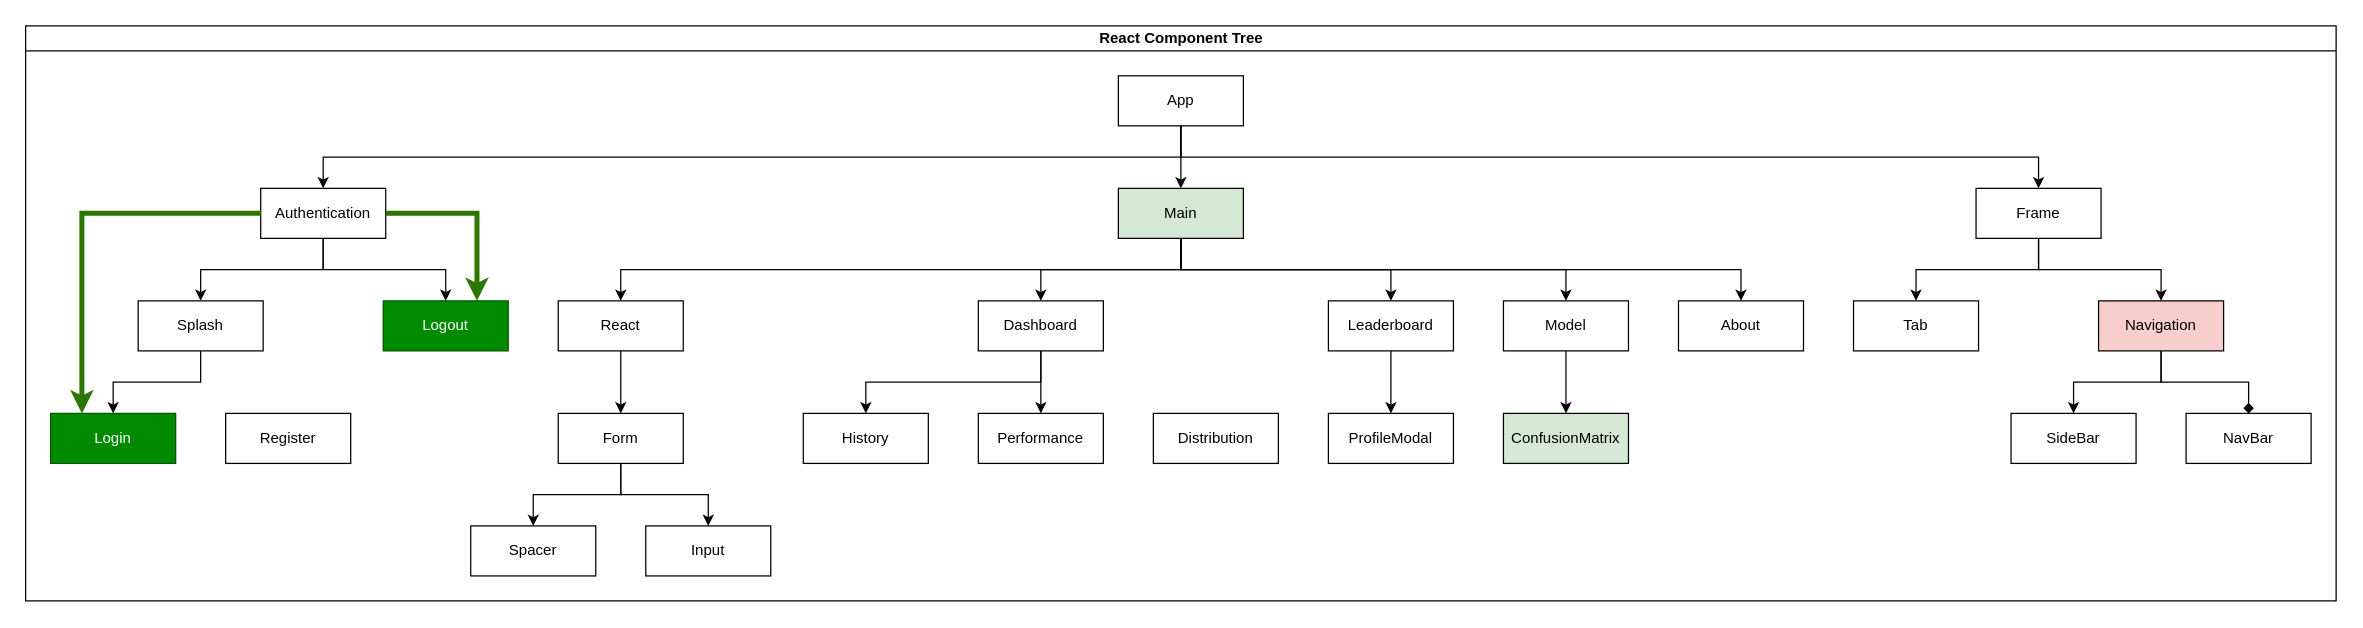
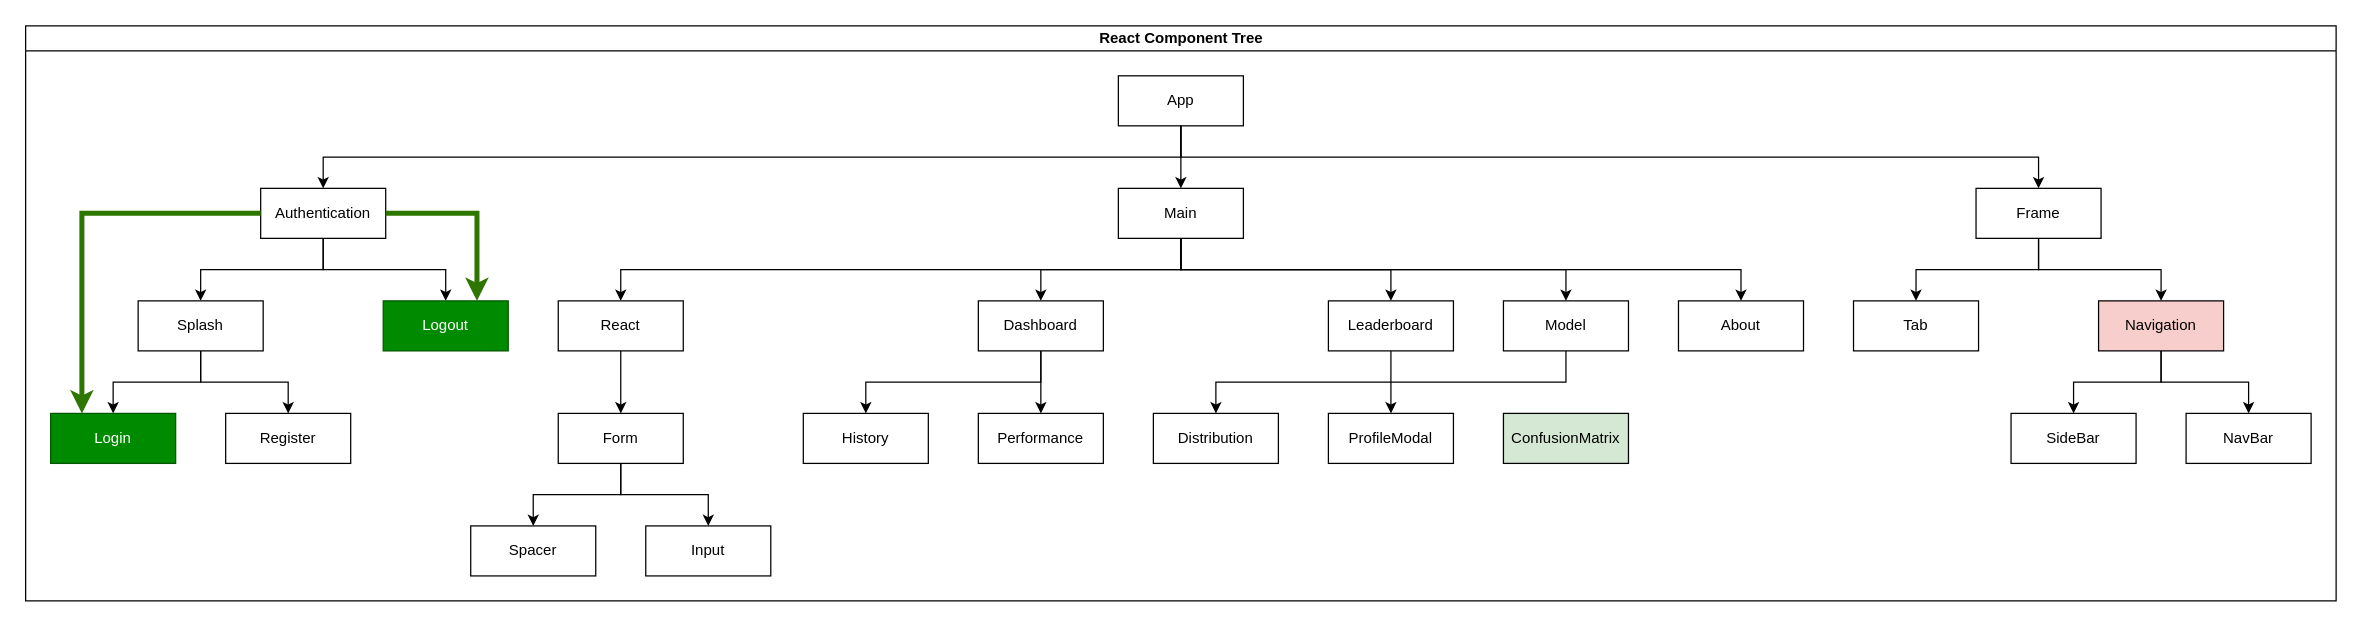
node "Main": fillcolor #d5e8d4 -> #ffffff
edge "Splash" -> "Register": added
edge "Model" -> "ConfusionMatrix": now "Model" -> "Distribution"
edge "Navigation" -> "NavBar": arrowhead diamond -> classic
